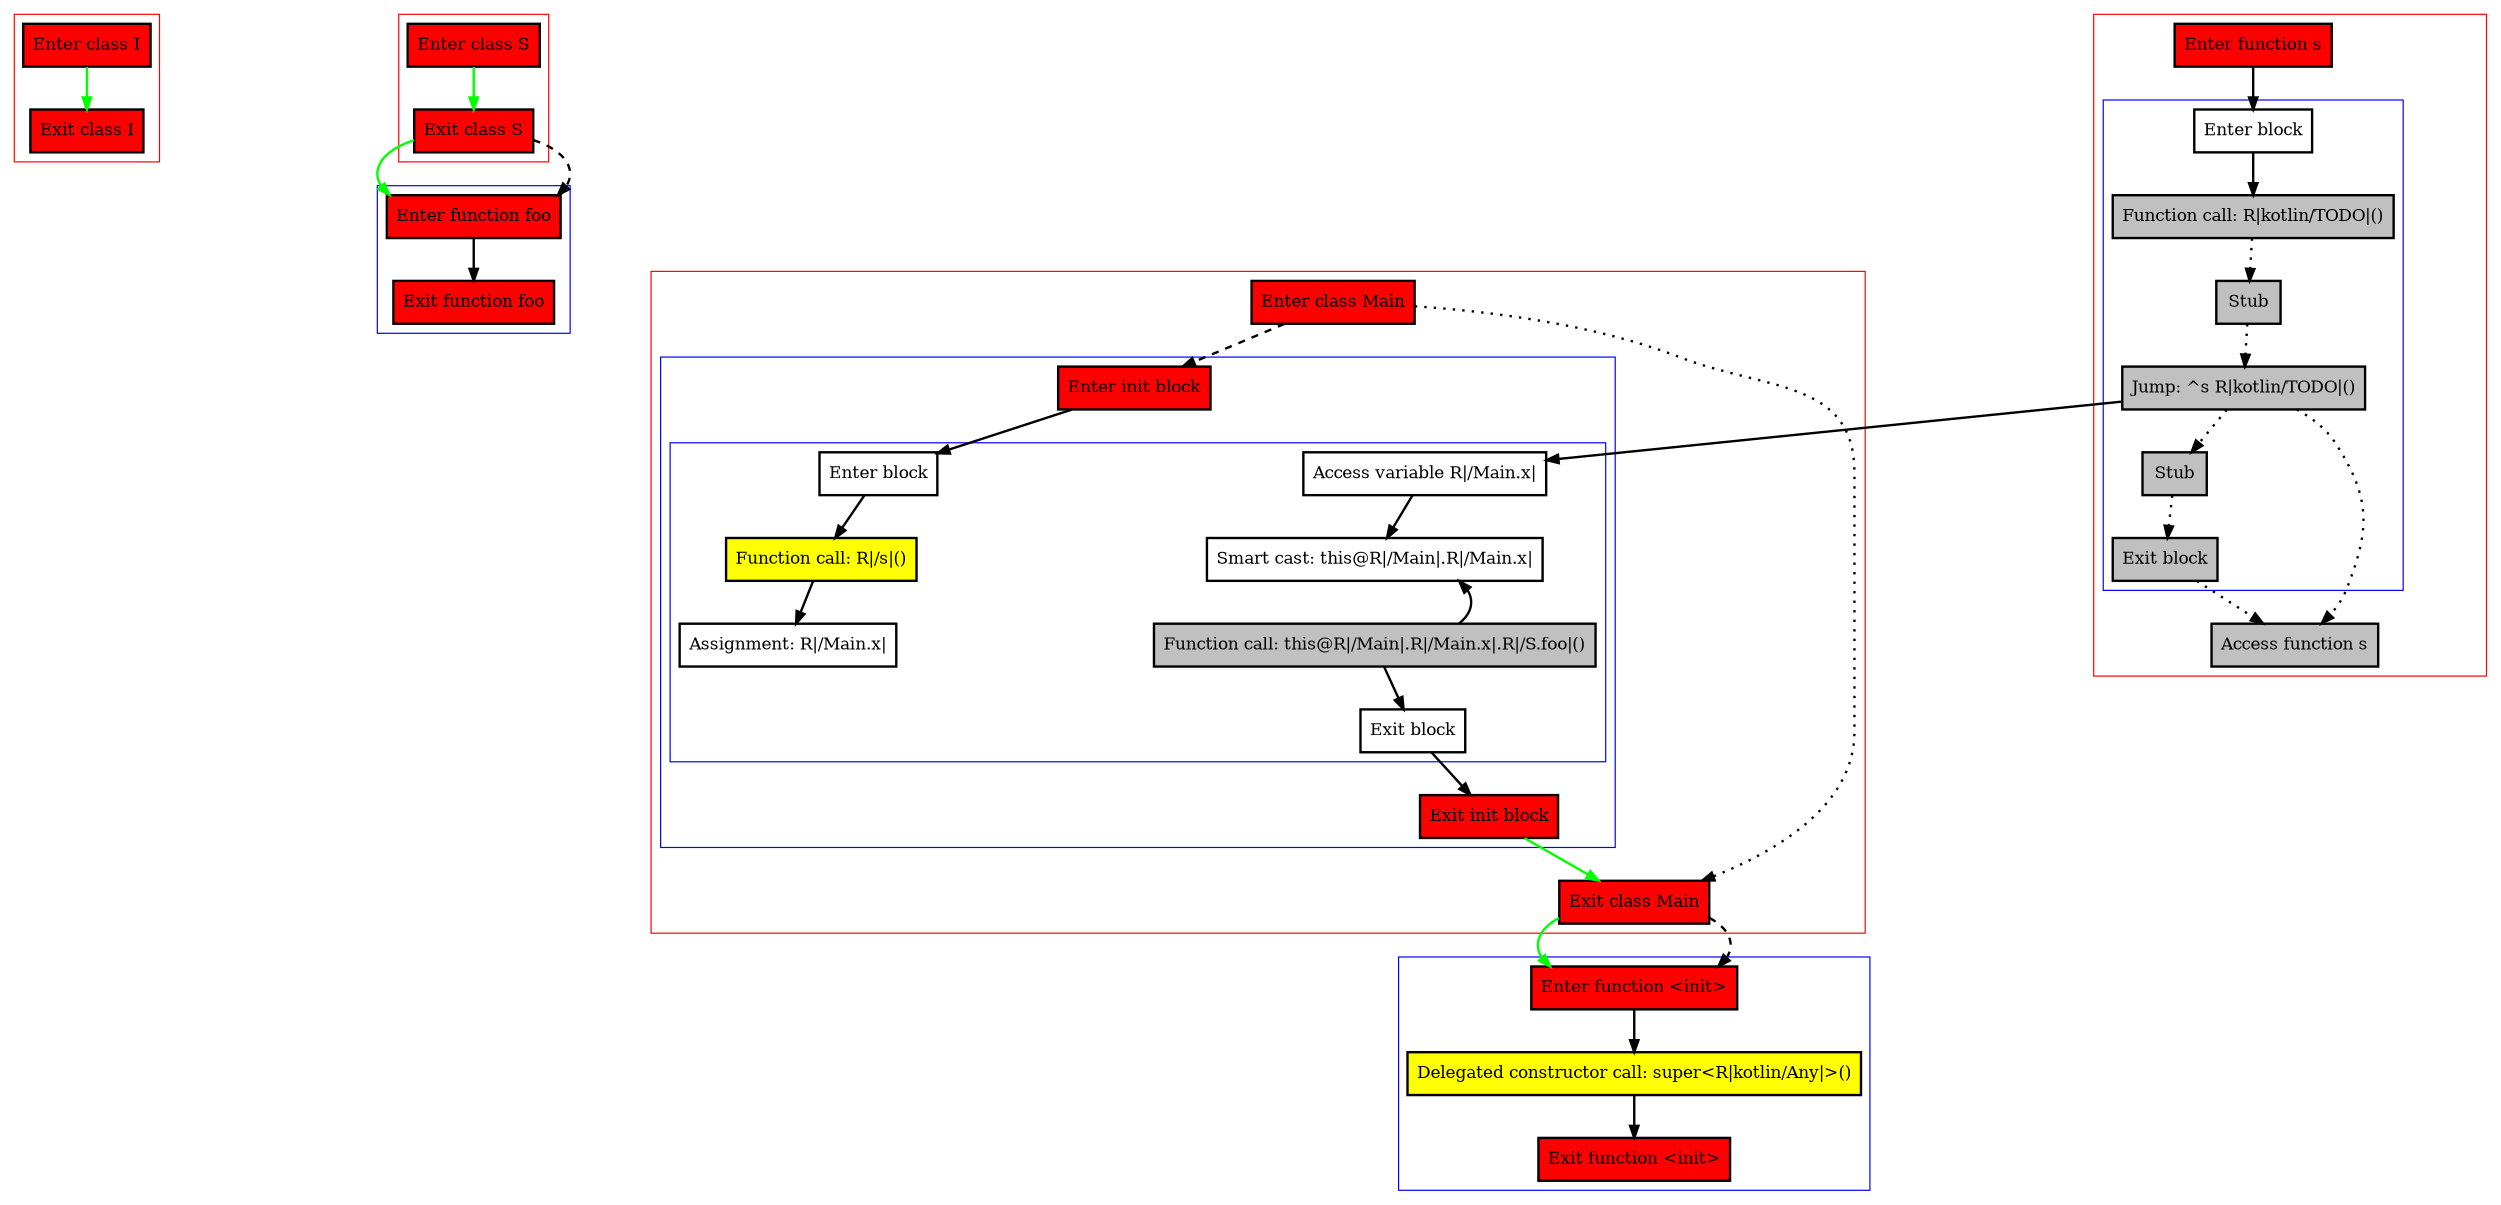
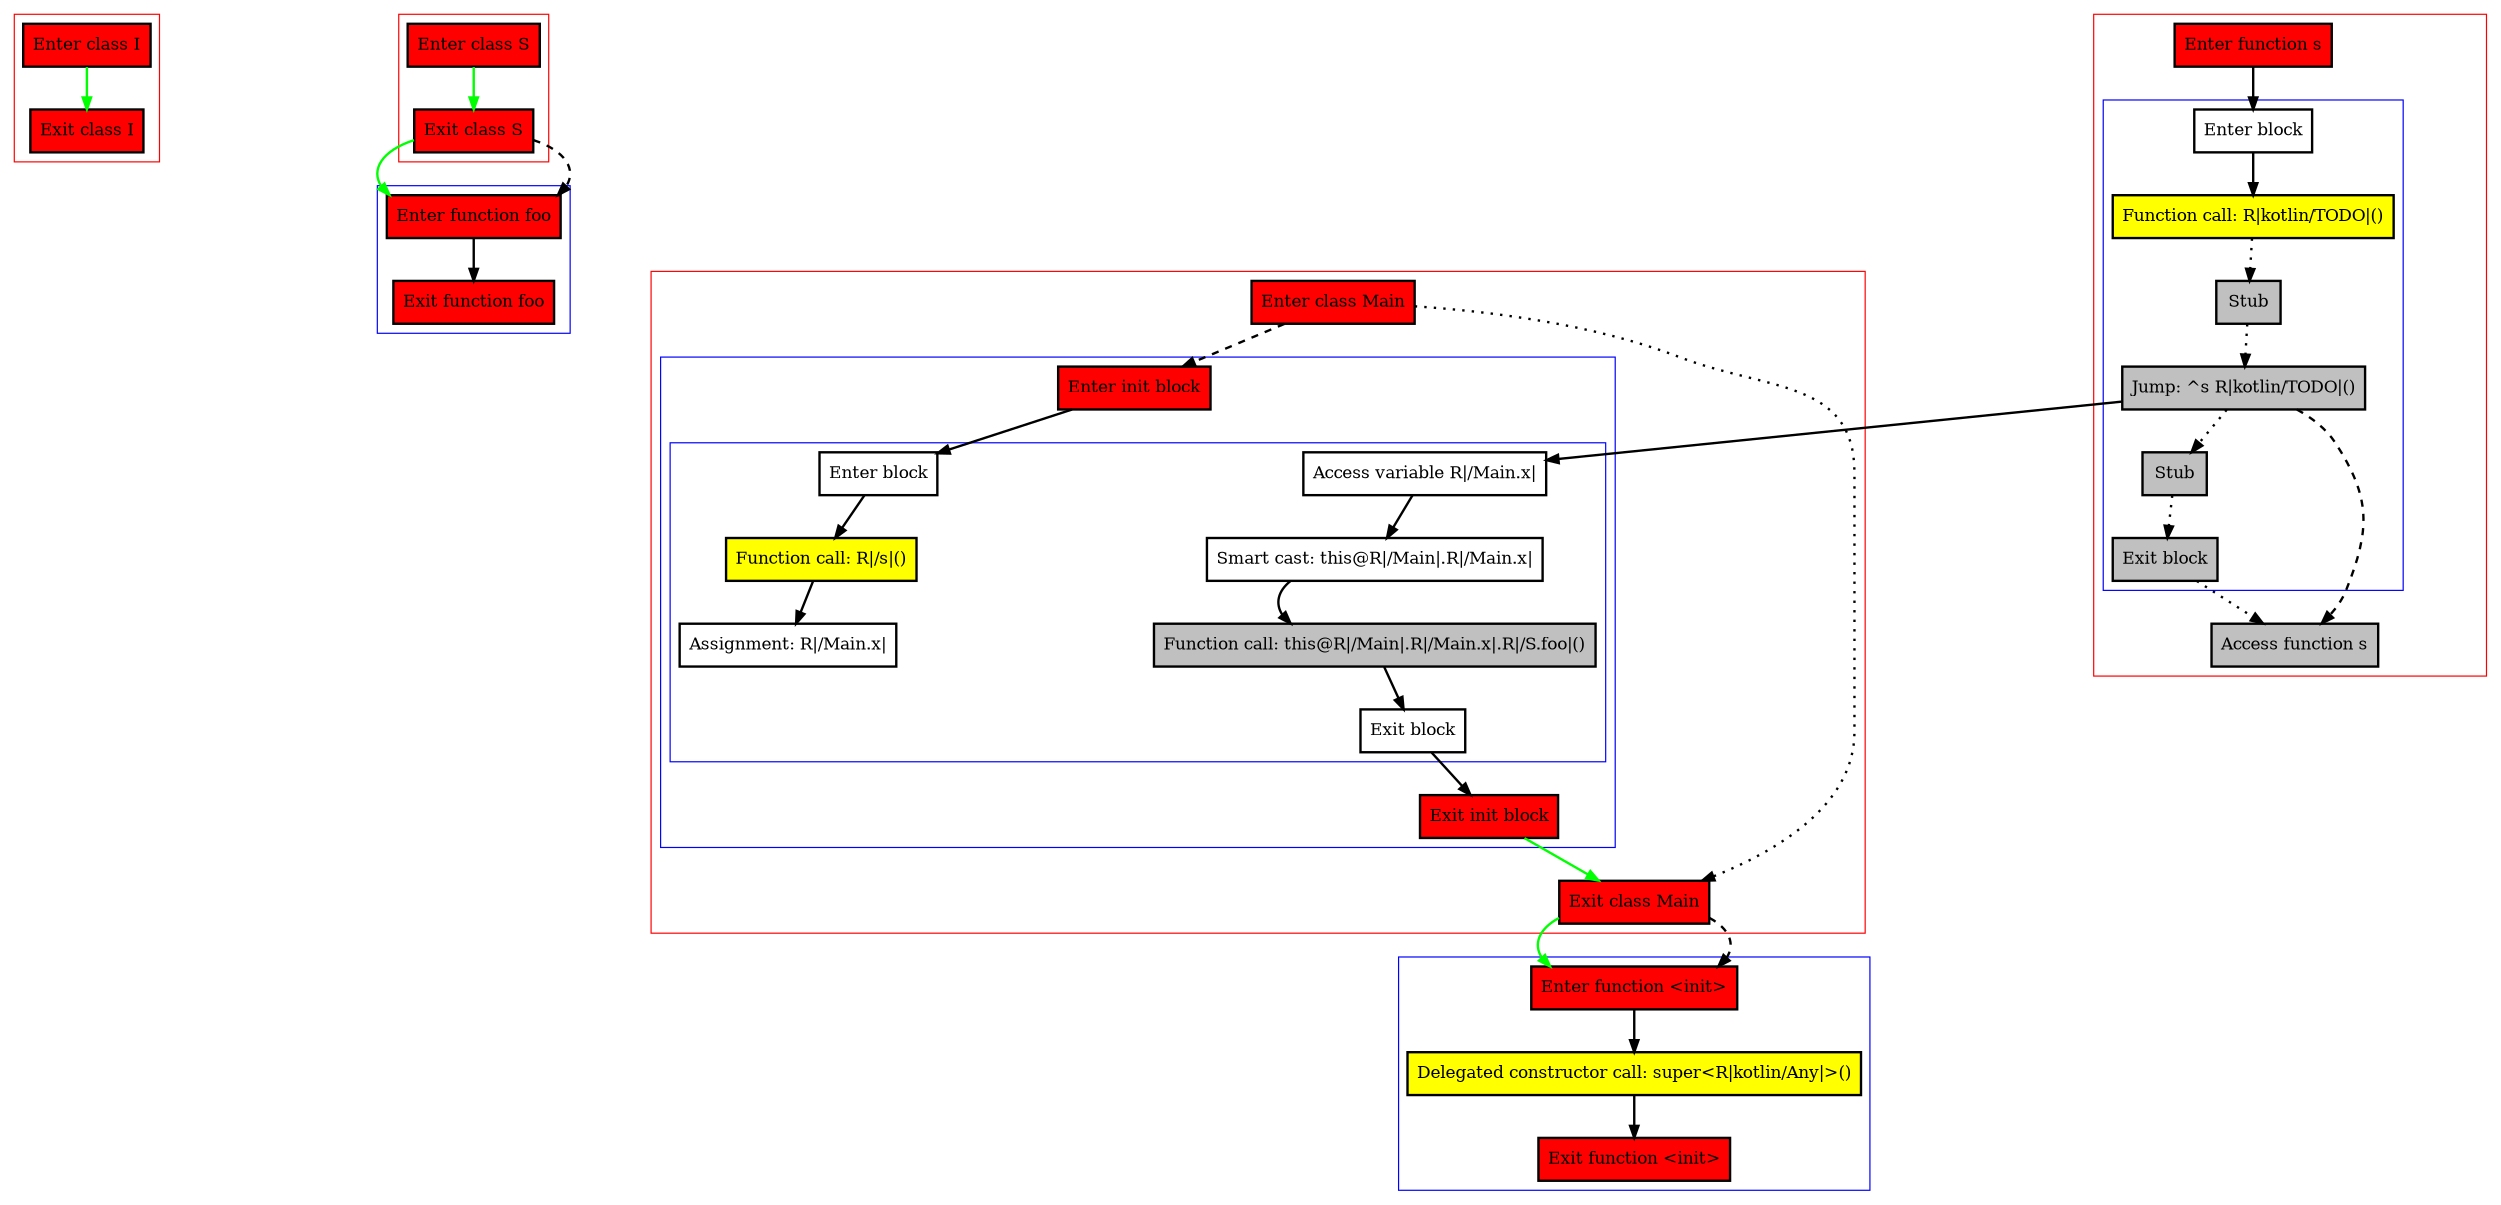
node "Function call: R|kotlin/TODO|()": fillcolor gray -> yellow
edge "Jump: ^s R|kotlin/TODO|()" -> "Access function s": style dotted -> dashed
edge "Function call: this@R|/Main|.R|/Main.x|.R|/S.foo|()" -> "Smart cast: this@R|/Main|.R|/Main.x|": reversed
